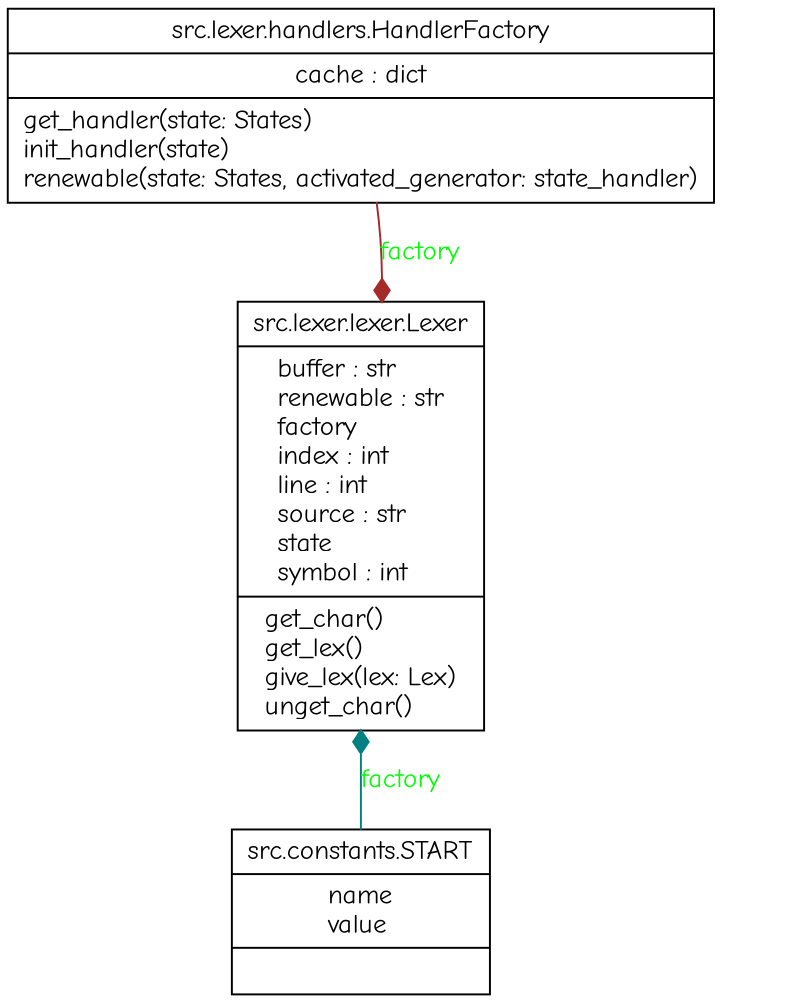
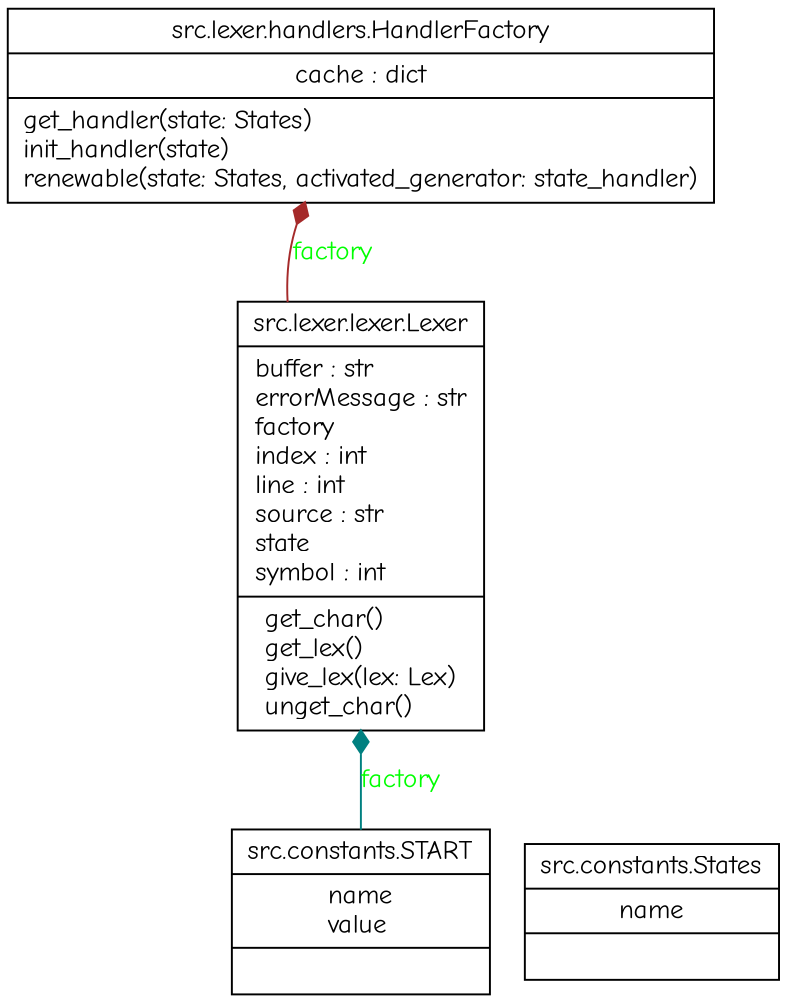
edge "src.lexer.handlers.HandlerFactory" -> "src.lexer.lexer.Lexer": reversed
node "src.lexer.lexer.Lexer": text "renewable : str" -> "errorMessage : str"
node "src.constants.States": added
